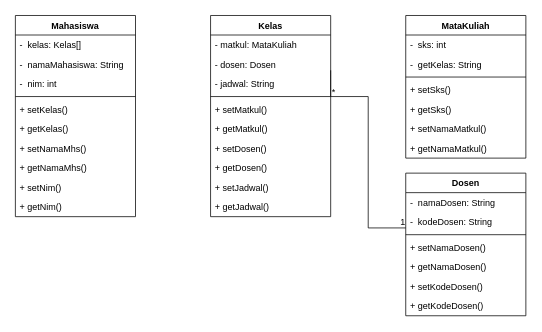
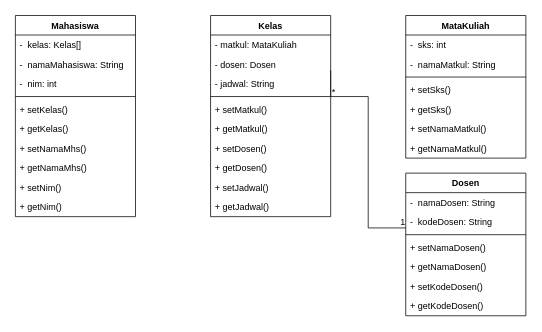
node "- getKelas: String": label "- getKelas: String" -> "- namaMatkul: String"
